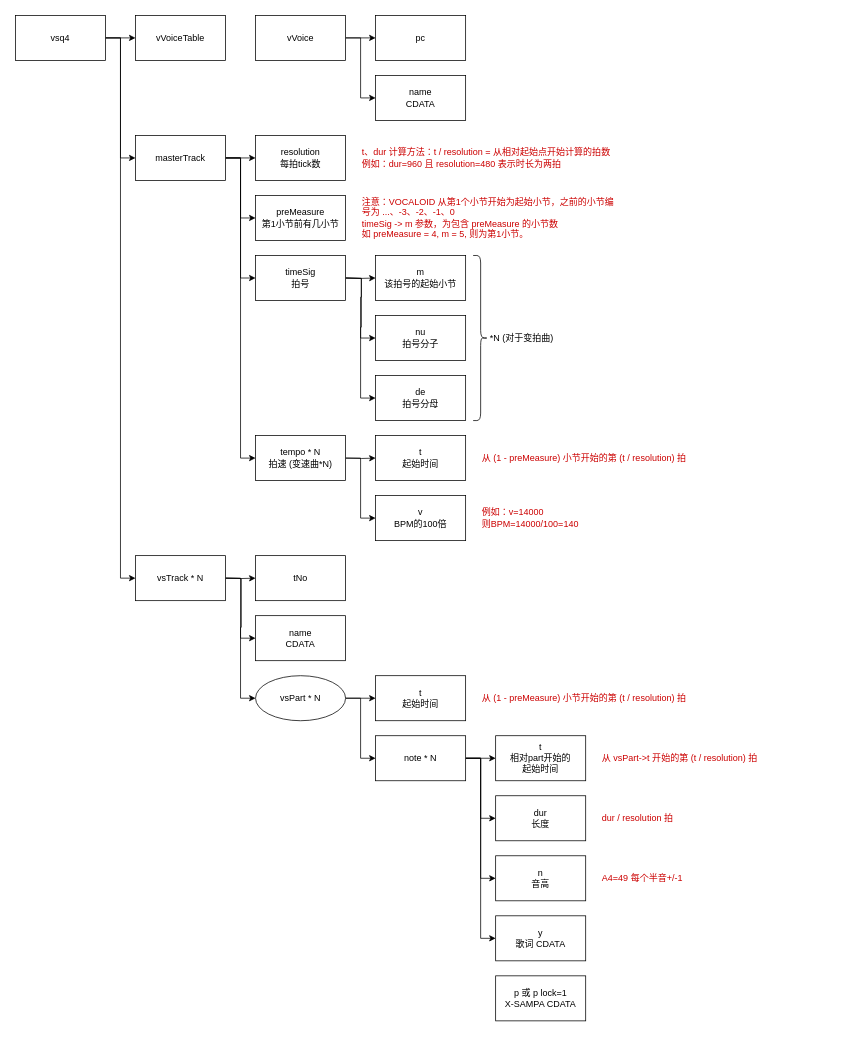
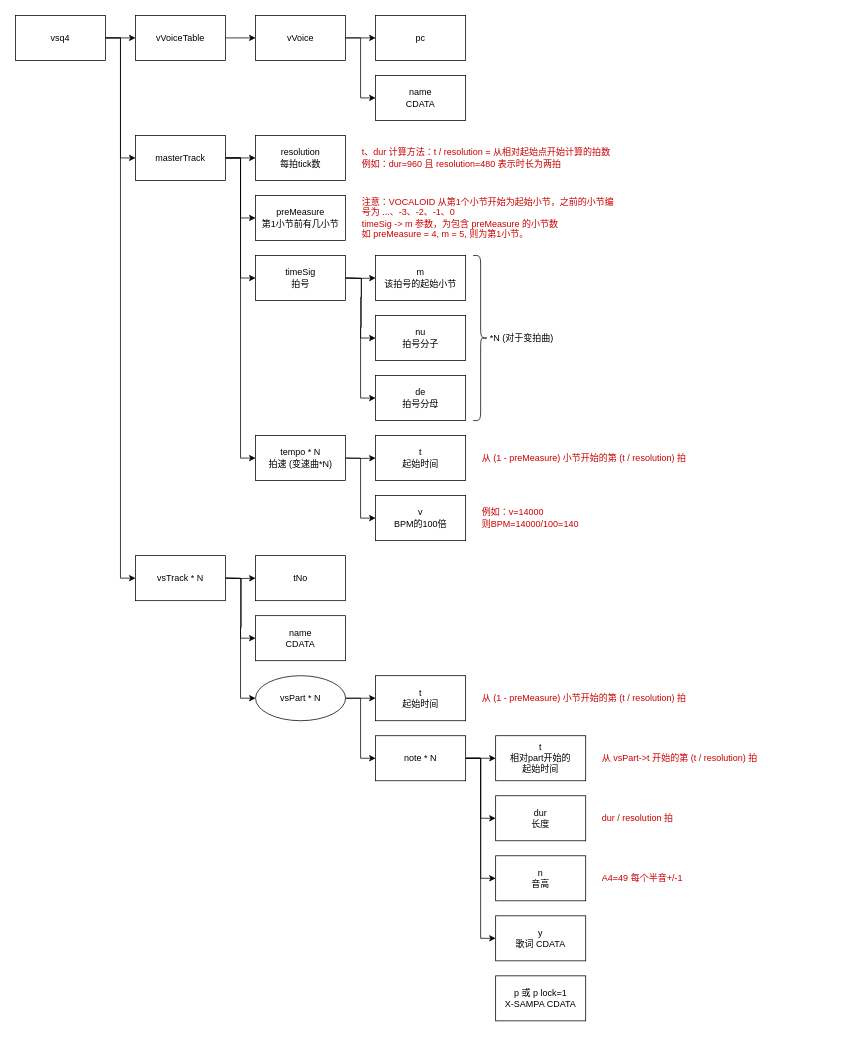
edge "vVoiceTable" -> "vVoice": added
